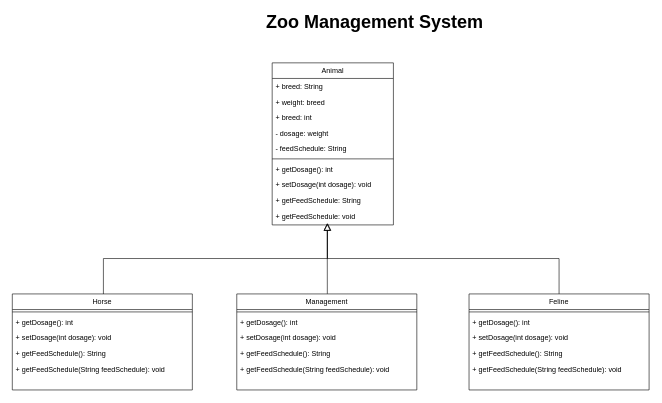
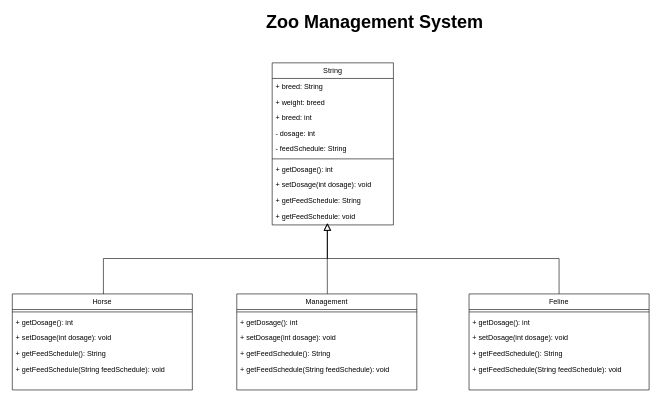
node "Animal": label "Animal" -> "String"
node "- dosage: weight": label "- dosage: weight" -> "- dosage: int"
